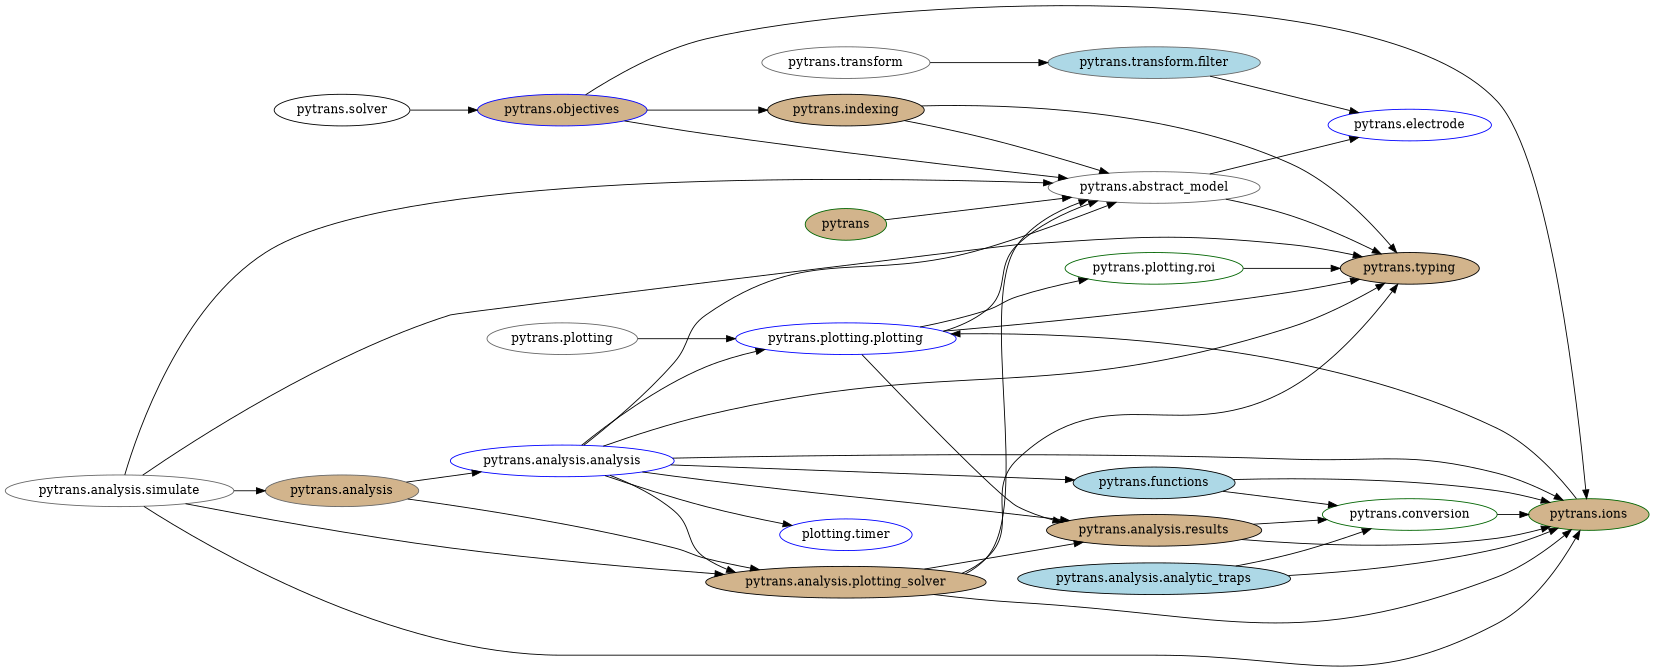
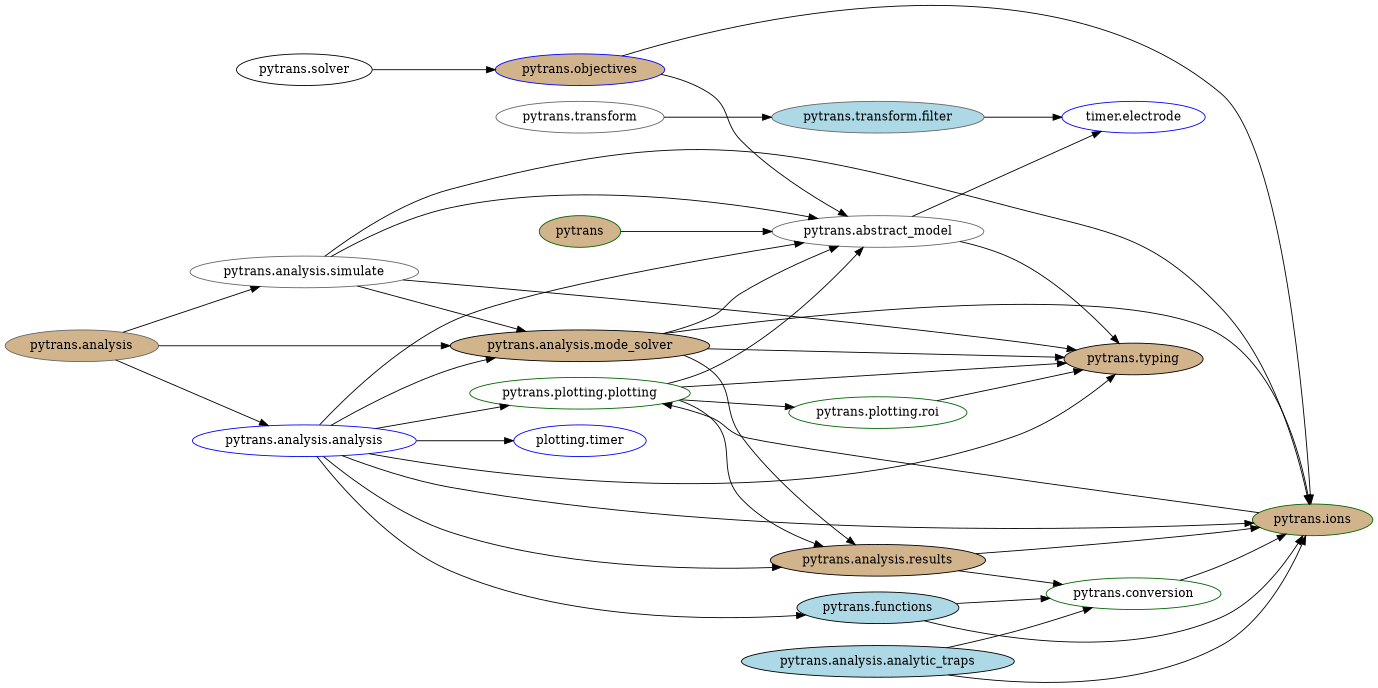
node "pytrans.indexing": removed
node "pytrans.electrode": label "pytrans.electrode" -> "timer.electrode"
node "pytrans.plotting": removed
node "pytrans.plotting.plotting": color blue -> darkgreen
edge "pytrans.analysis.simulate" -> "pytrans.analysis": reversed
node "pytrans.analysis.plotting_solver": label "pytrans.analysis.plotting_solver" -> "pytrans.analysis.mode_solver"
